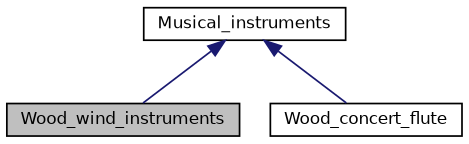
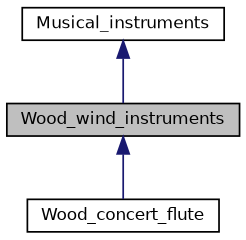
edge "Wood_concert_flute" -> "Musical_instruments": now "Wood_concert_flute" -> "Wood_wind_instruments"
